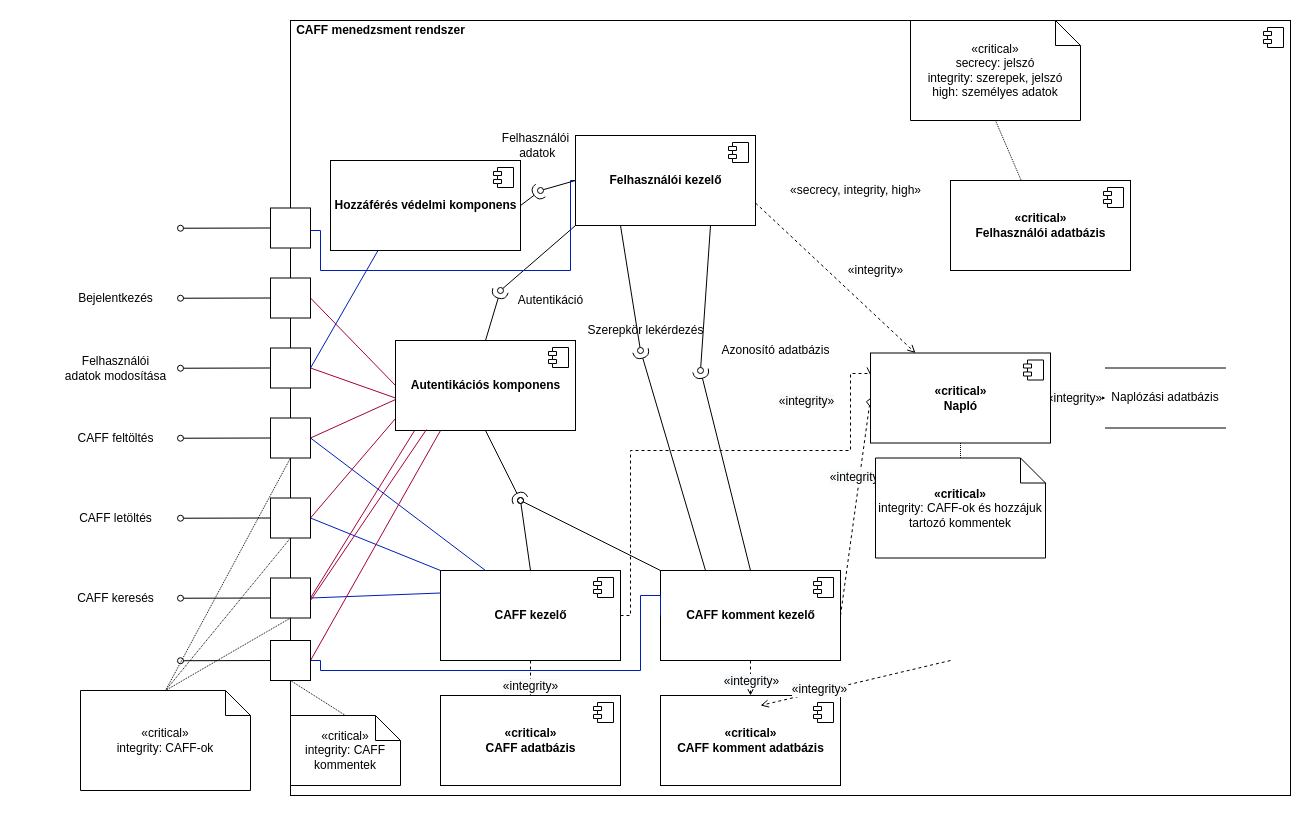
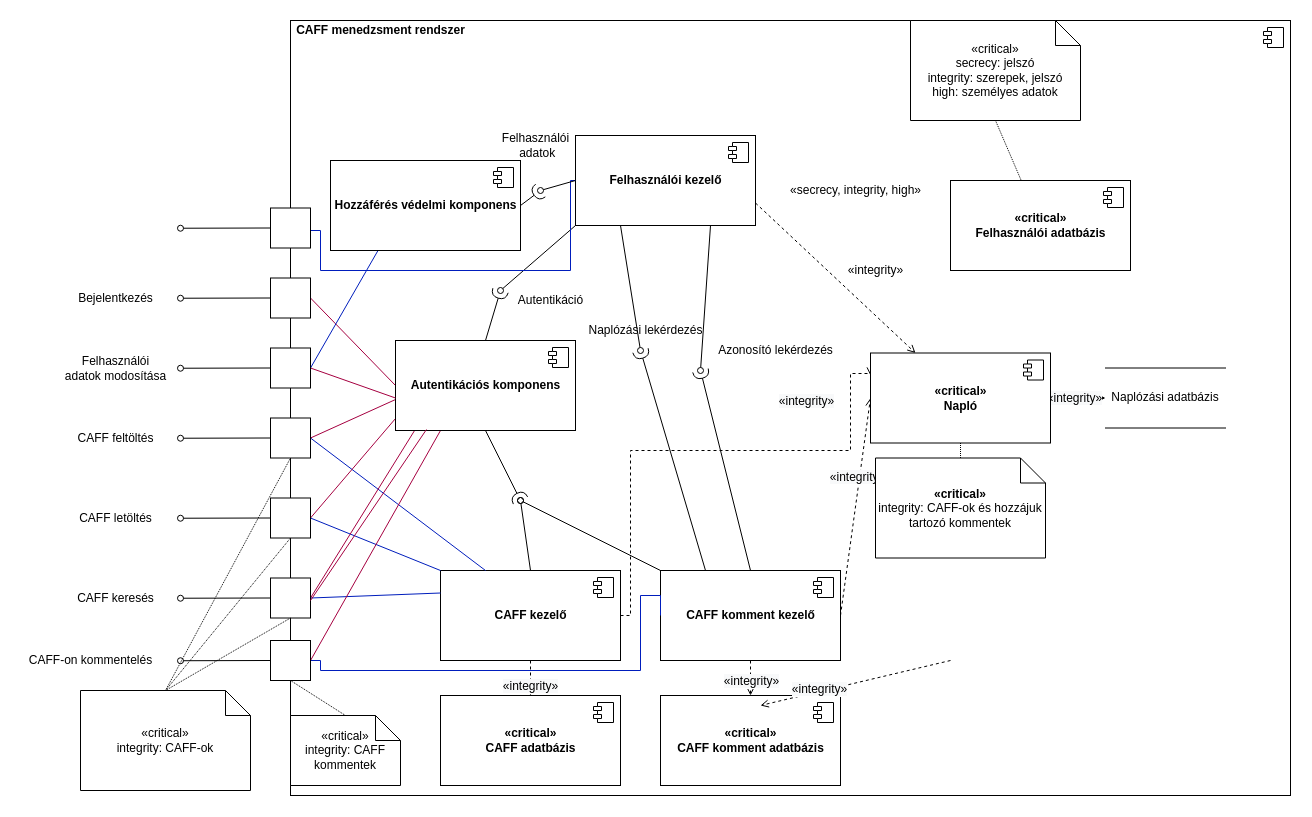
node "Szerepkör lekérdezés": label "Szerepkör lekérdezés" -> "Naplózási lekérdezés"
node "Azonosító adatbázis": label "Azonosító adatbázis" -> "Azonosító lekérdezés"
edge "CAFF komment kezelő" -> "«critical» Napló": arrowhead diamond -> open
node "CAFF-on kommentelés": added
